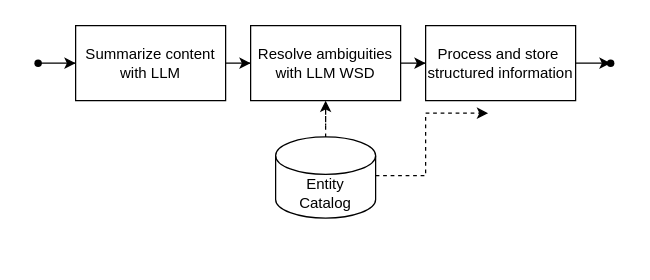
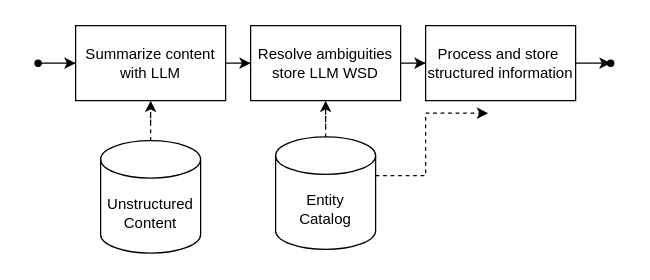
node "Resolve ambiguities with LLM WSD": label "Resolve ambiguities with LLM WSD" -> "Resolve ambiguities store LLM WSD"
edge "Unstructured Content" -> "Summarize content with LLM": added
node "Entity Catalog": size 100x81 -> 100x113
node "Unstructured Content": added
